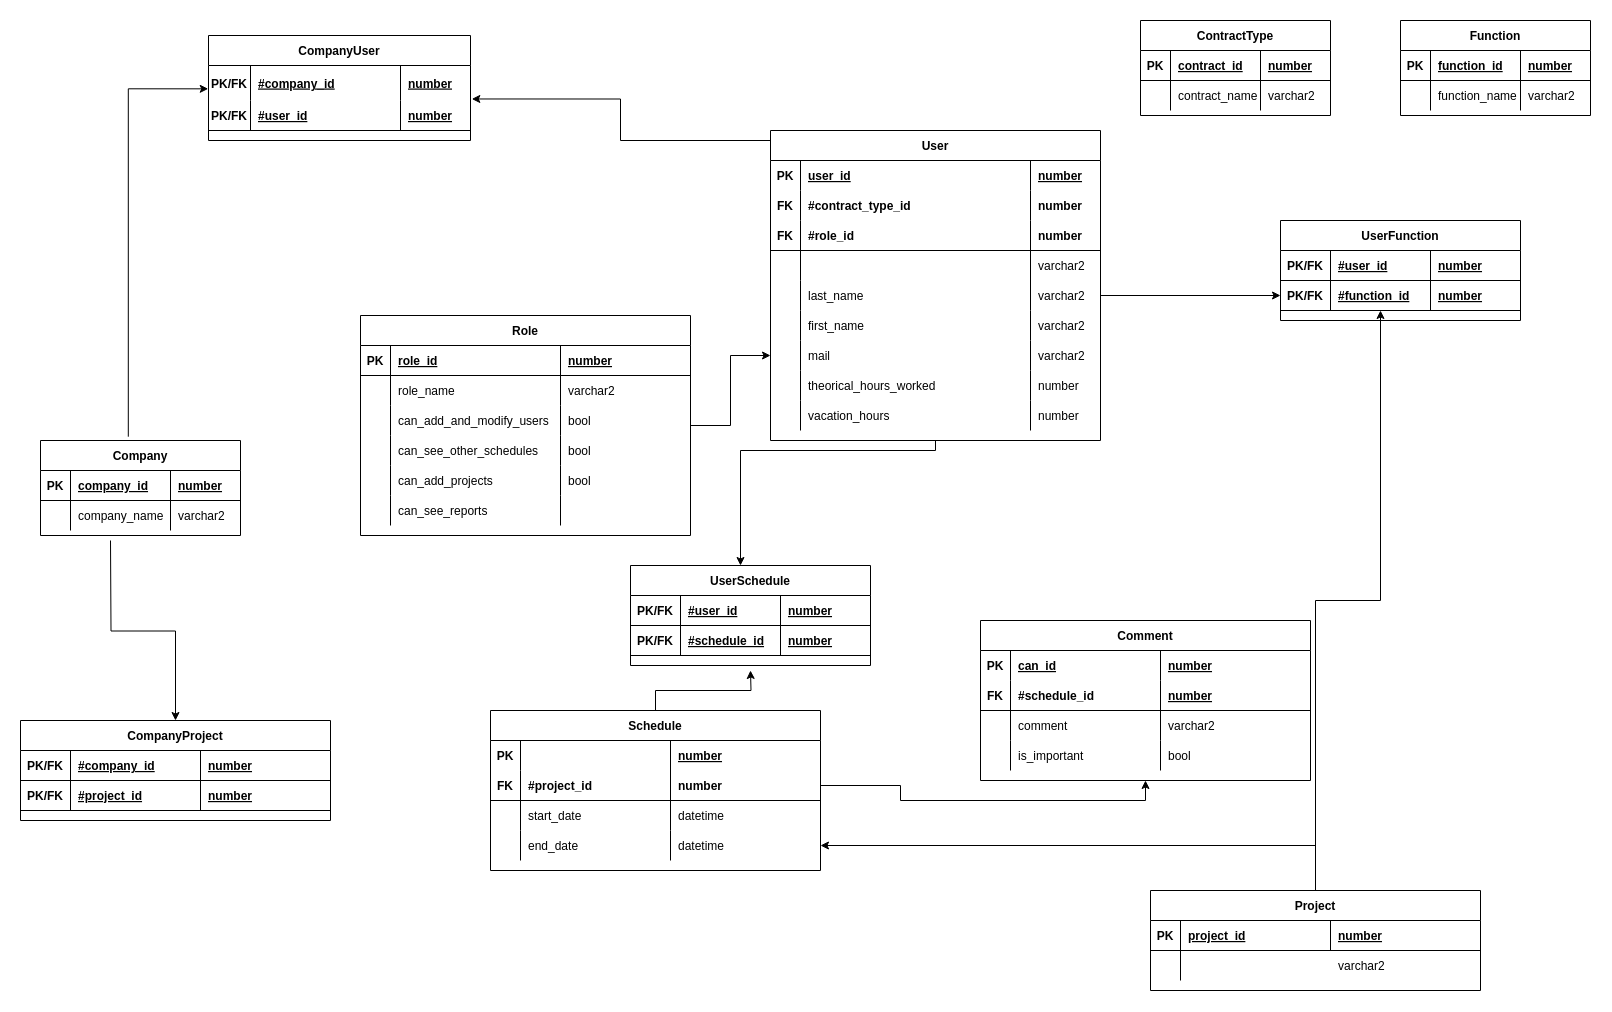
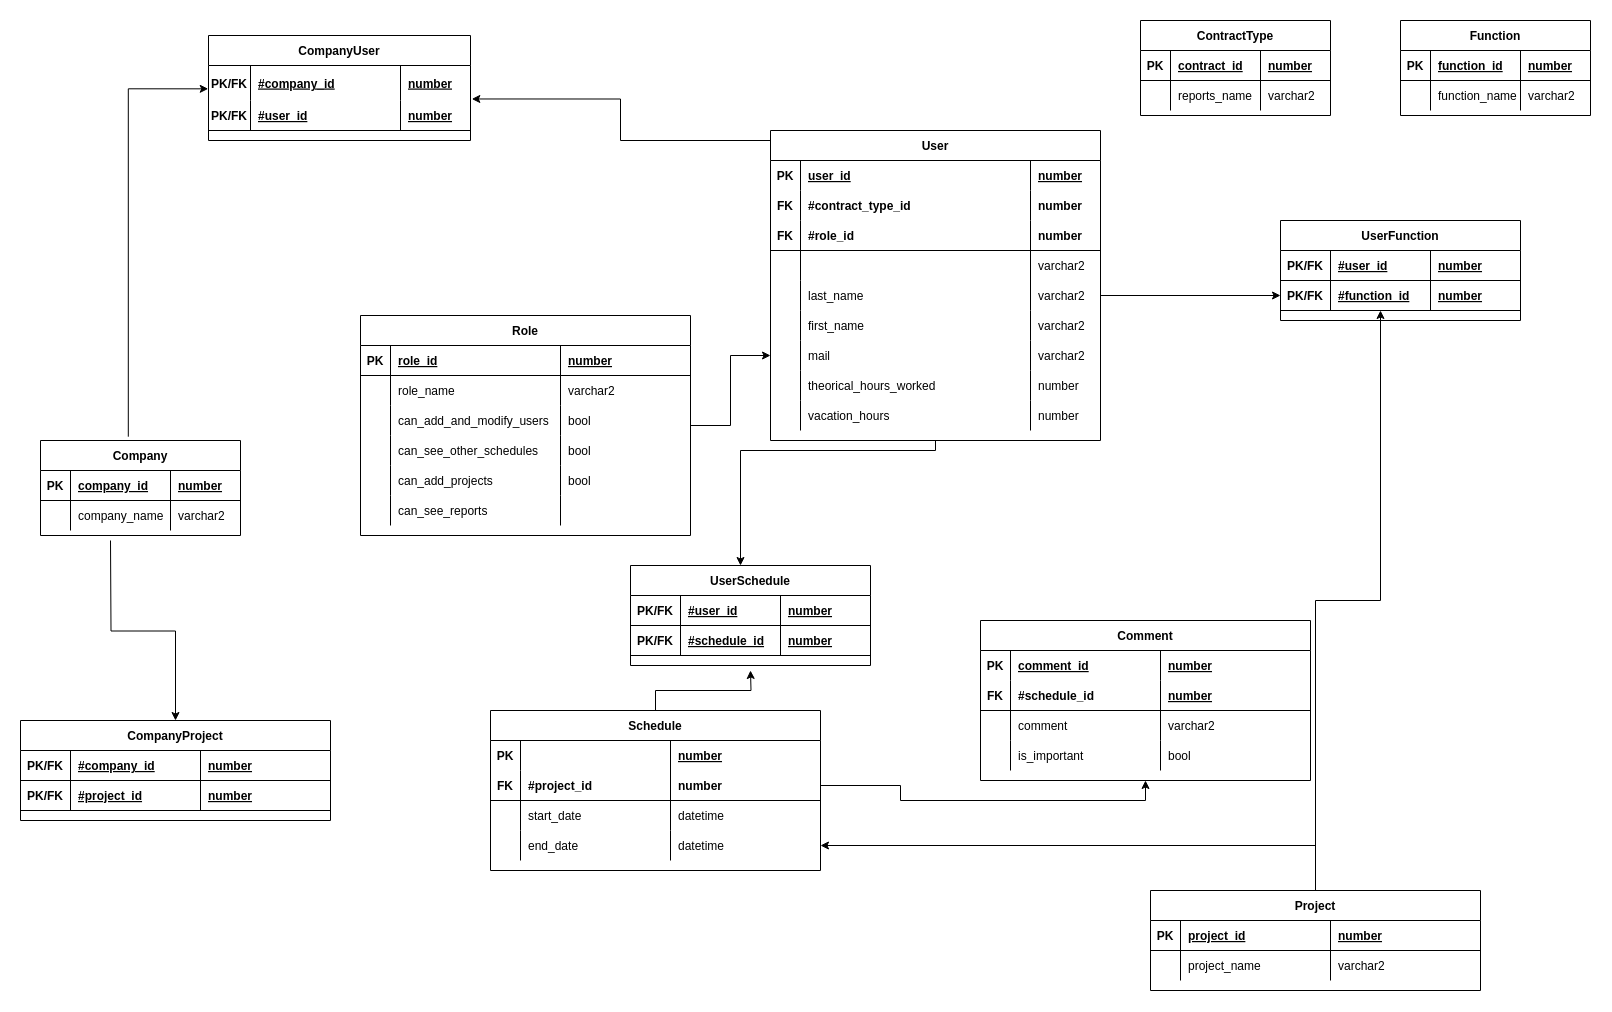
node "contract_name": label "contract_name" -> "reports_name"
node "can_id": label "can_id" -> "comment_id"
node "project_name": added
